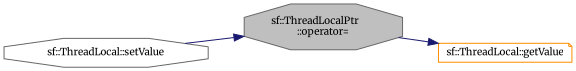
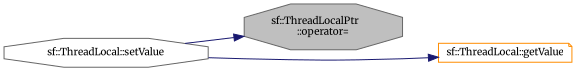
edge "sf::ThreadLocalPtr ::operator=" -> "sf::ThreadLocal::getValue": now "sf::ThreadLocal::setValue" -> "sf::ThreadLocal::getValue"
